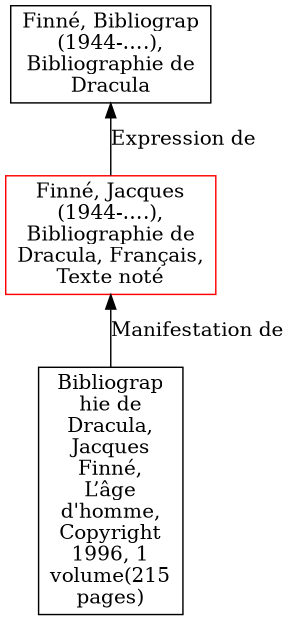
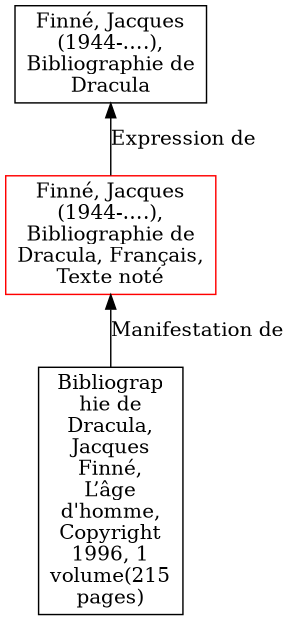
node "Finné, Bibliograp (1944-….), Bibliographie de Dracula": label "Finné, Bibliograp (1944-….), Bibliographie de Dracula" -> "Finné, Jacques (1944-….), Bibliographie de Dracula"
